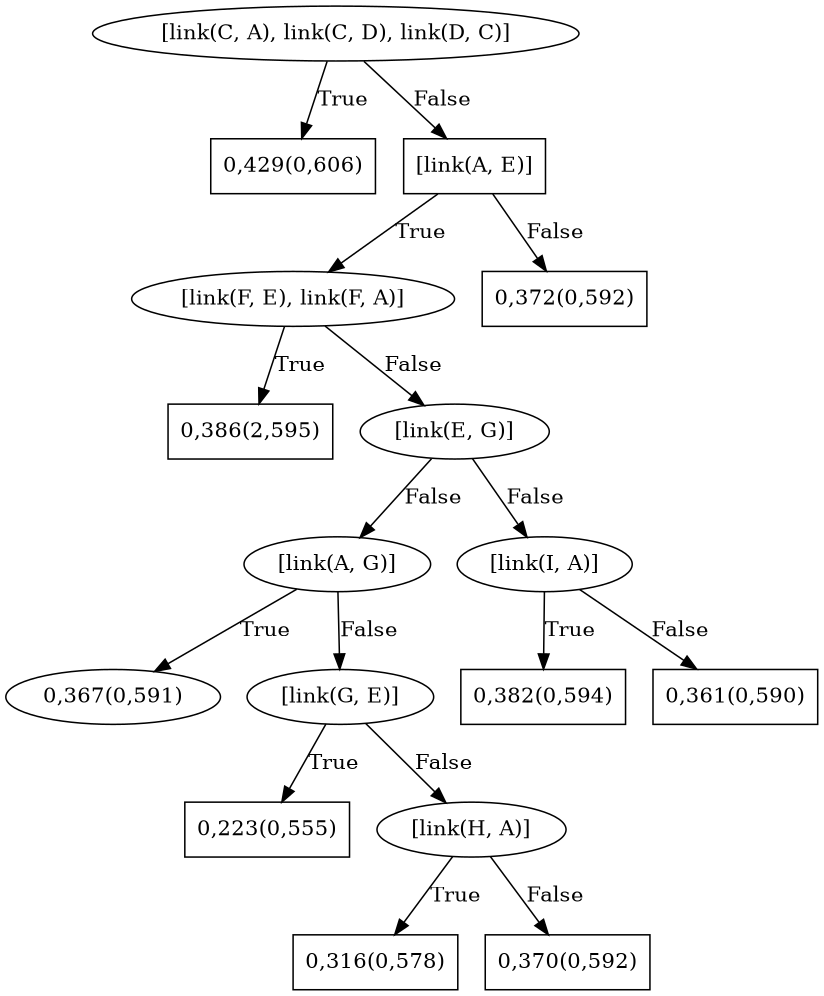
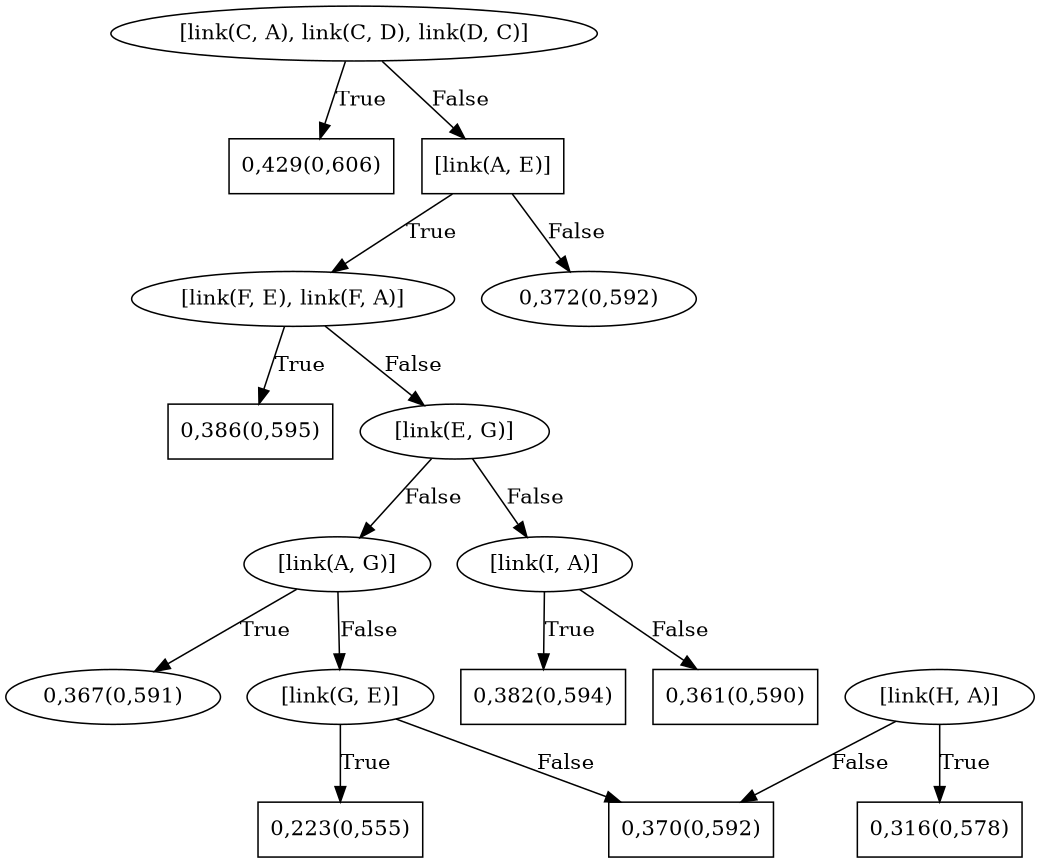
node "0,372(0,592)": shape box -> ellipse
node "0,386(2,595)": label "0,386(2,595)" -> "0,386(0,595)"
edge "[link(G, E)]" -> "[link(H, A)]": now "[link(G, E)]" -> "0,370(0,592)"
